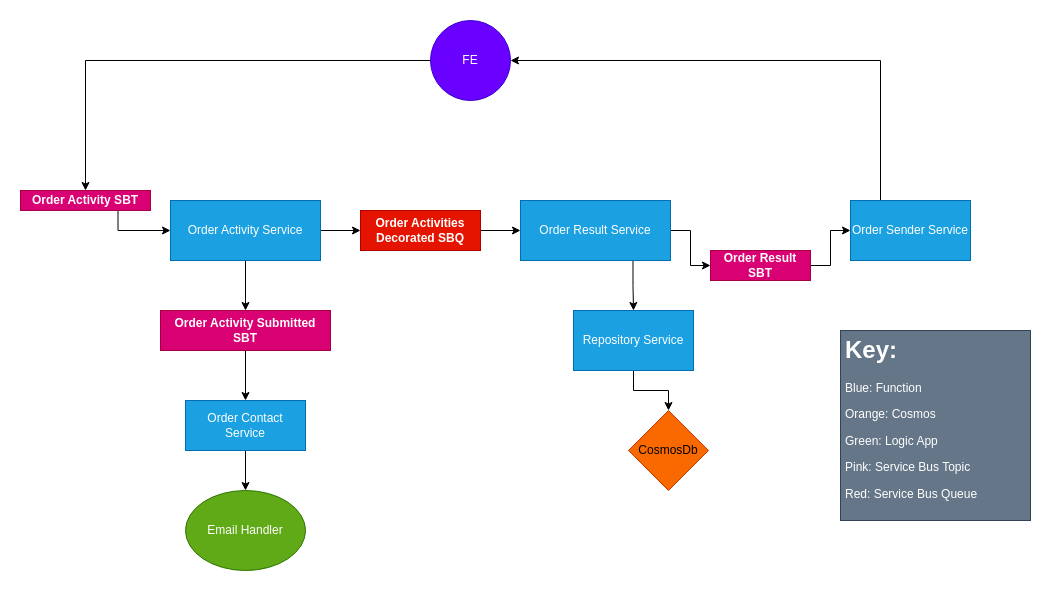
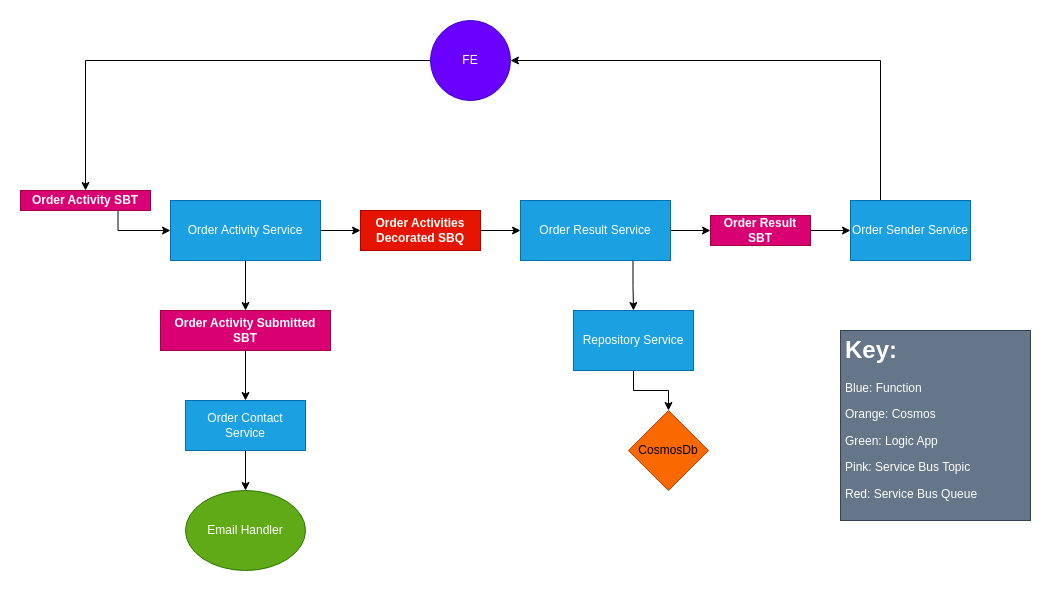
node "Order Result SBT": moved (761, 266) -> (761, 231)
